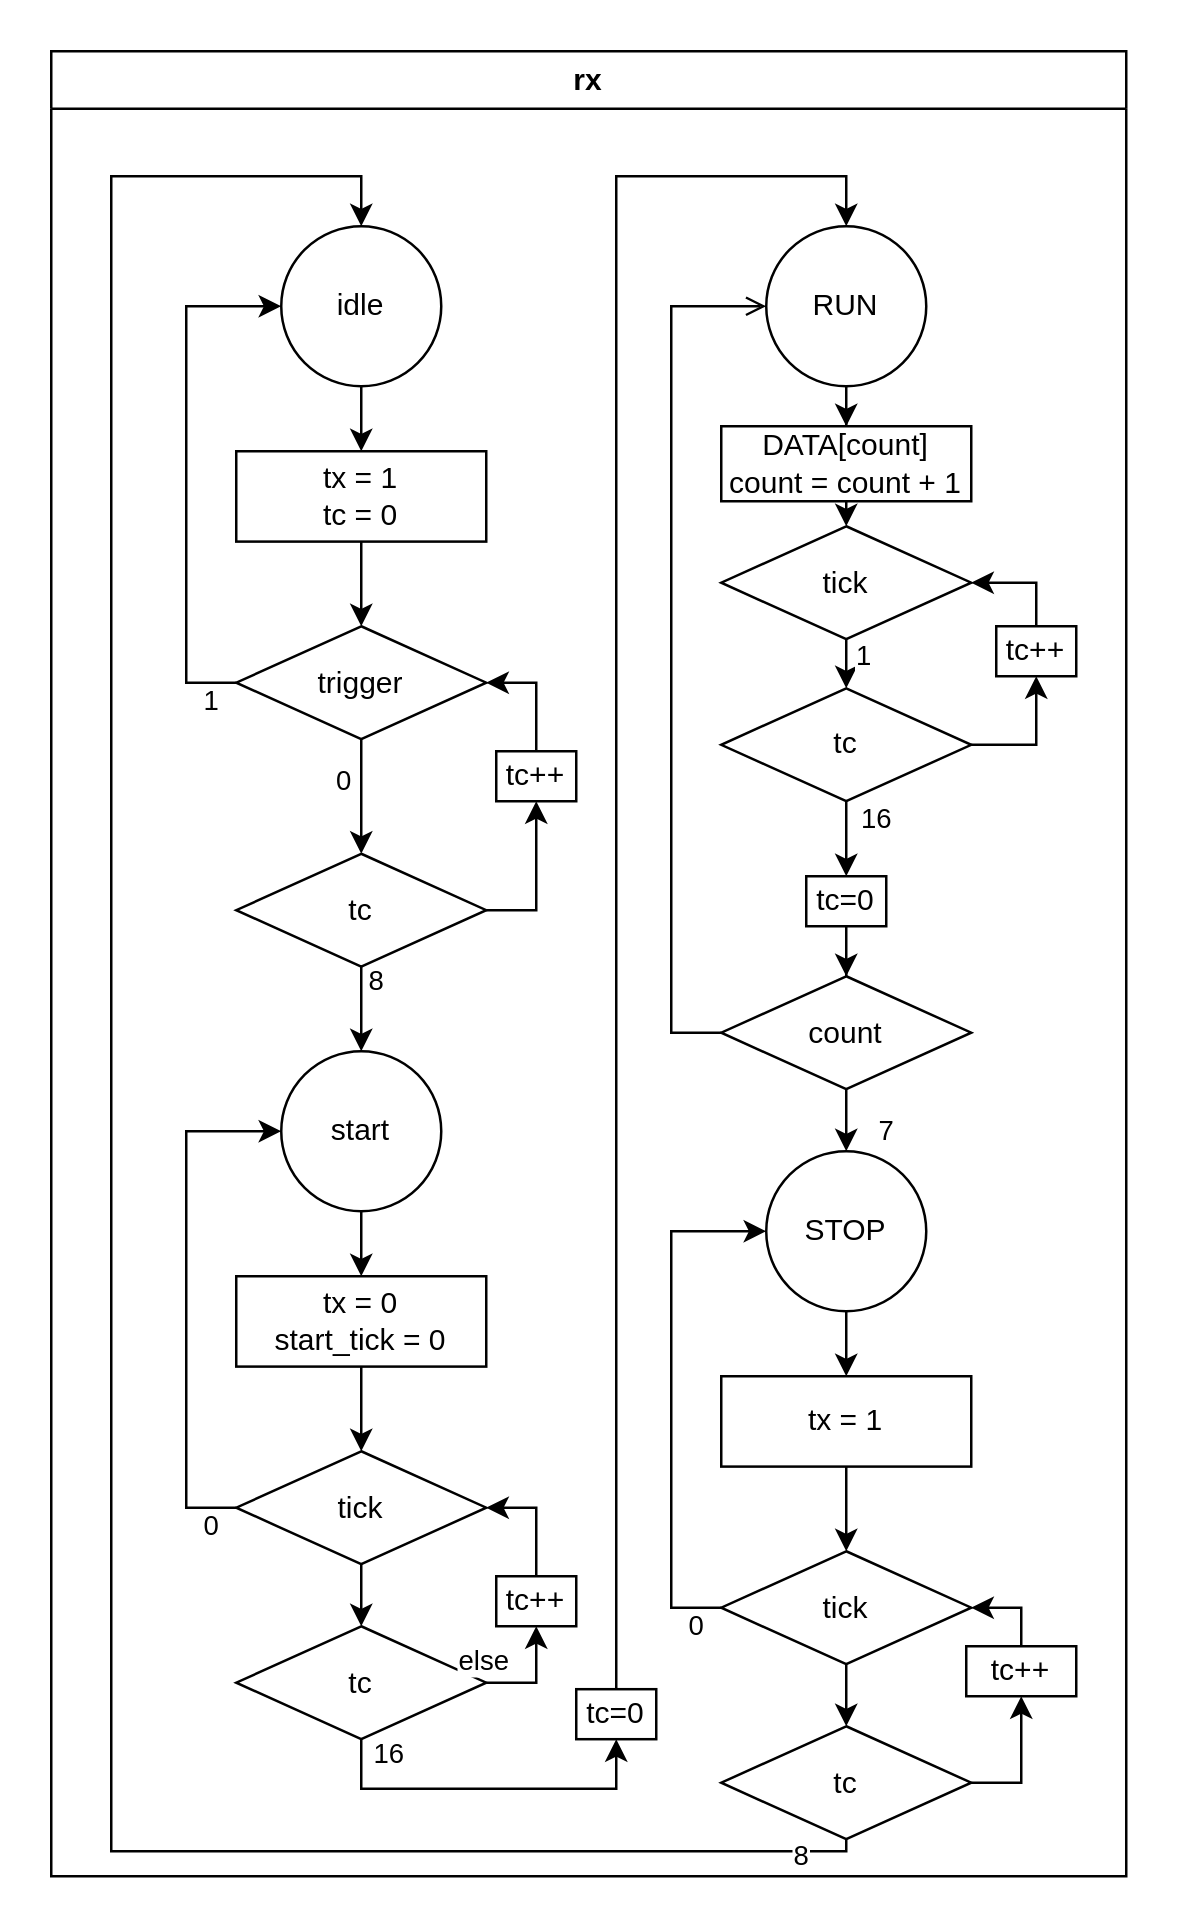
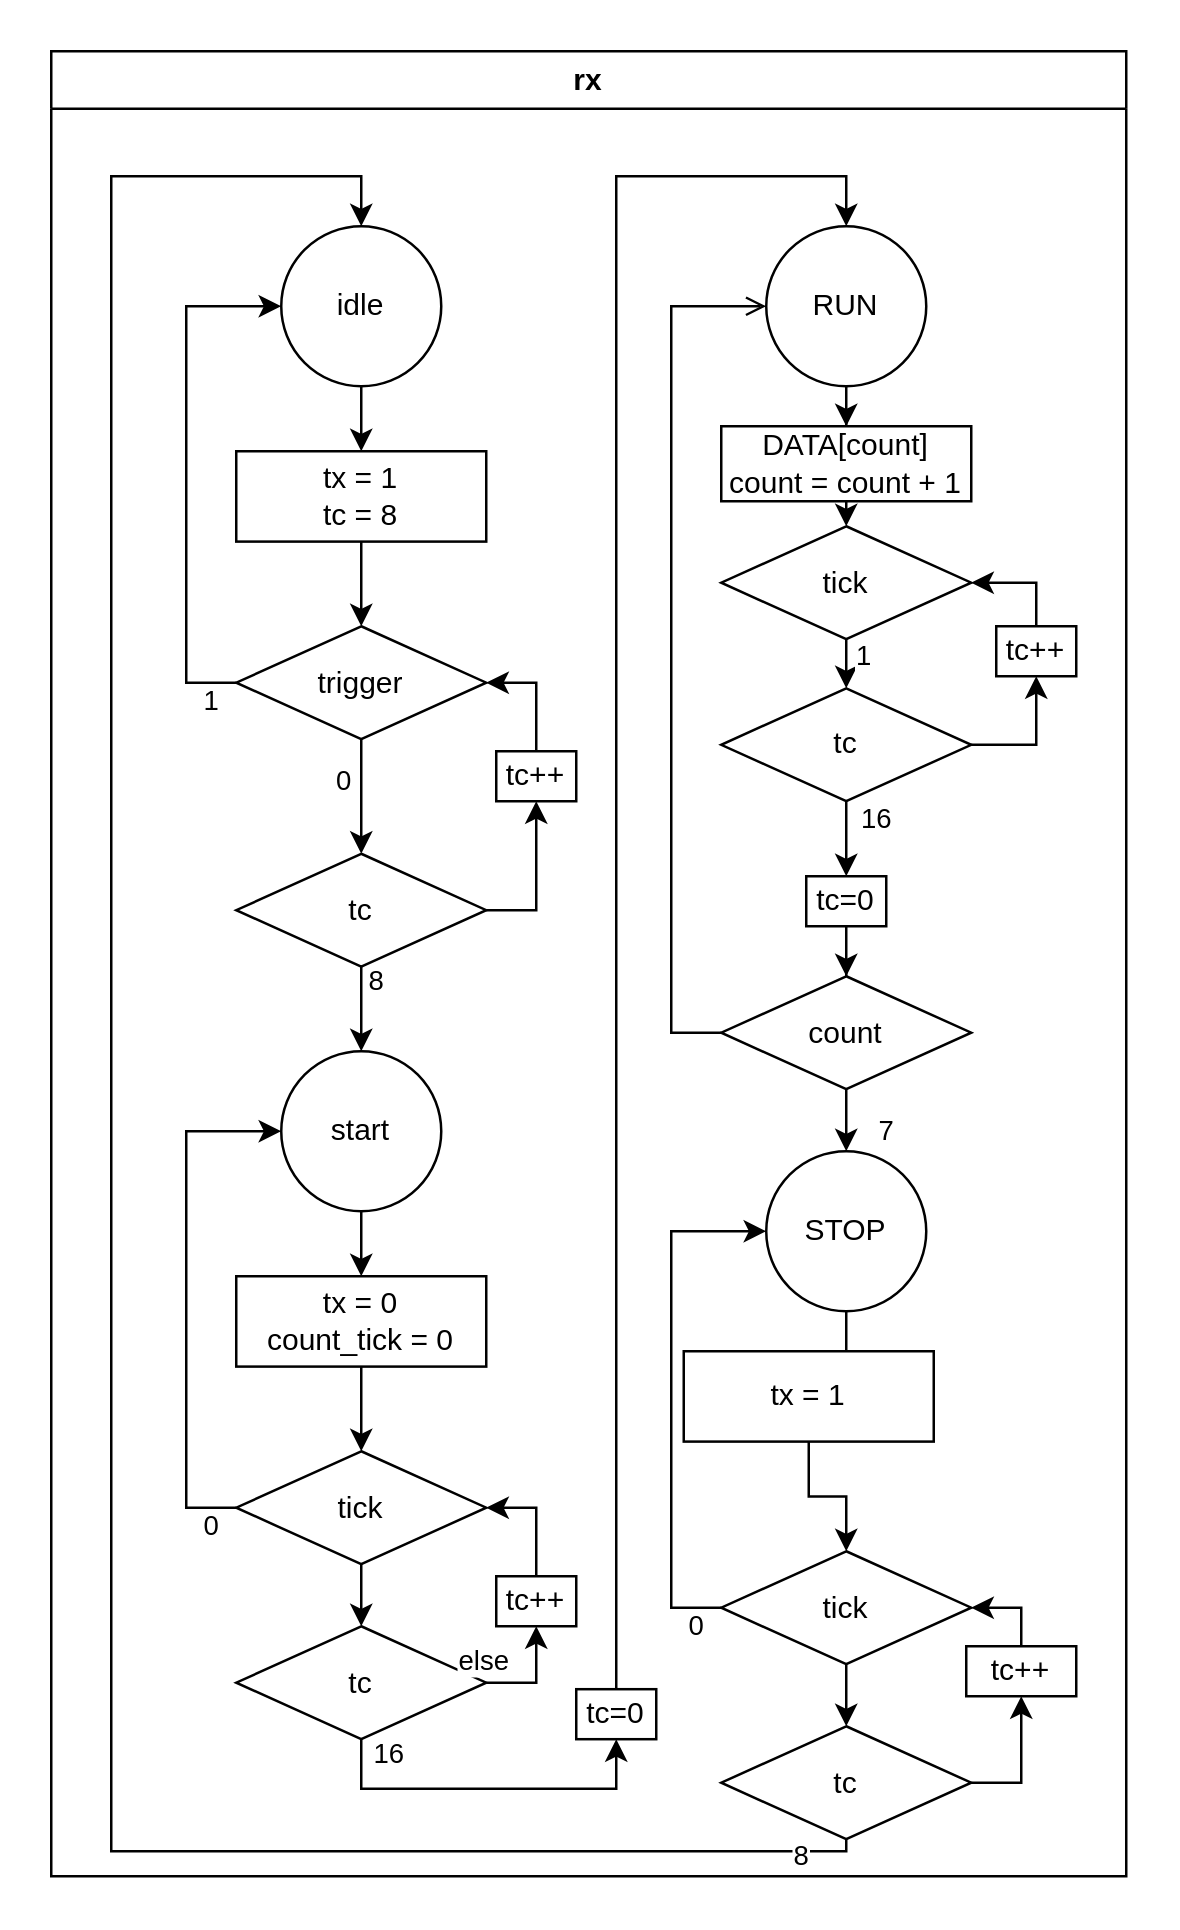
node "tx = 1 tc = 0": label "tx = 1 tc = 0" -> "tx = 1 tc = 8"
node "tx = 0 start_tick = 0": label "tx = 0 start_tick = 0" -> "tx = 0 count_tick = 0"
node "tx = 1": moved (846, 1421) -> (809, 1396)
